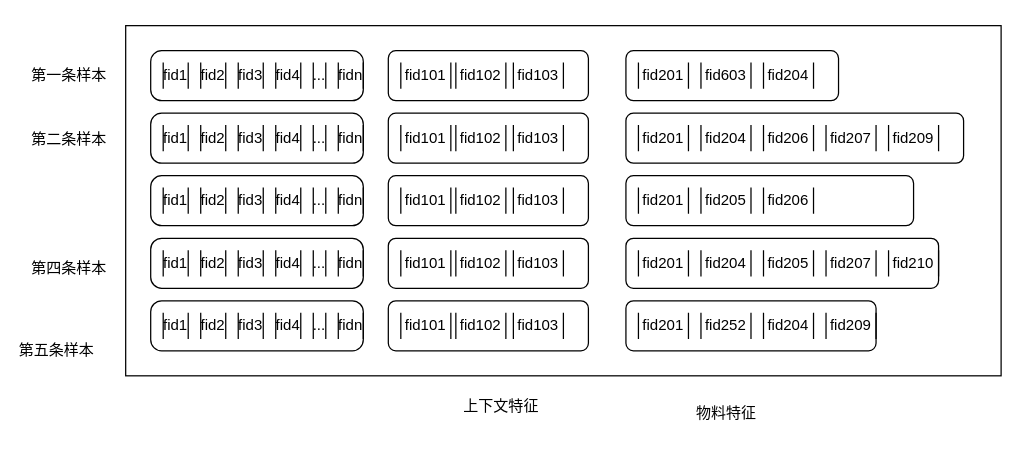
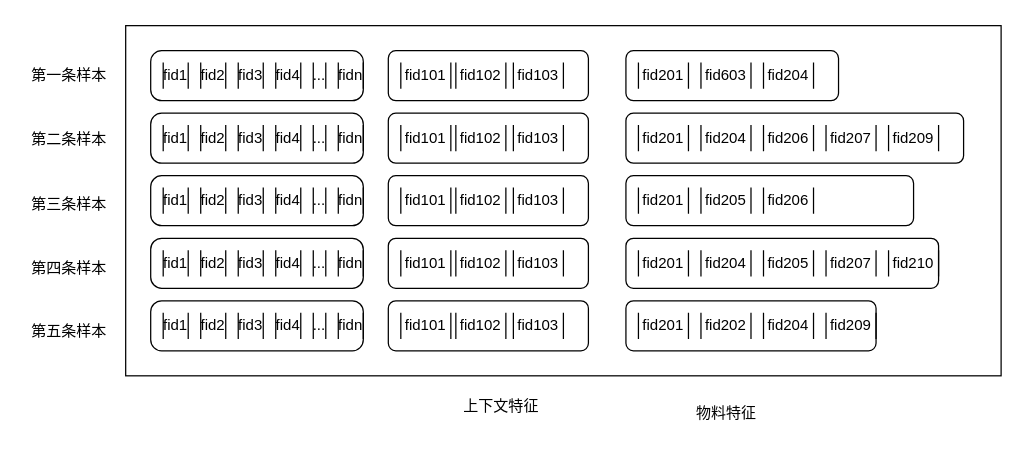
node "第三条样本": added
node "fid252": label "fid252" -> "fid202"
node "第五条样本": moved (57, 351) -> (69, 332)
